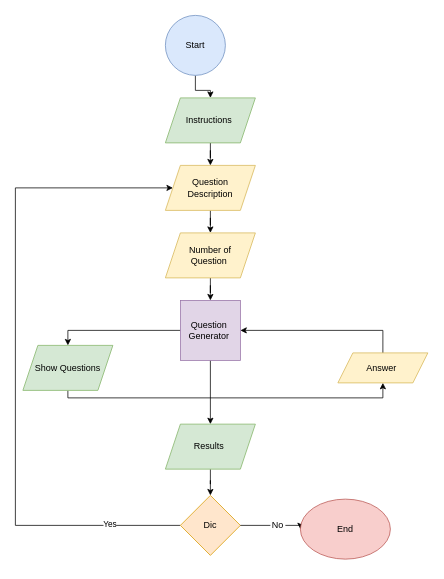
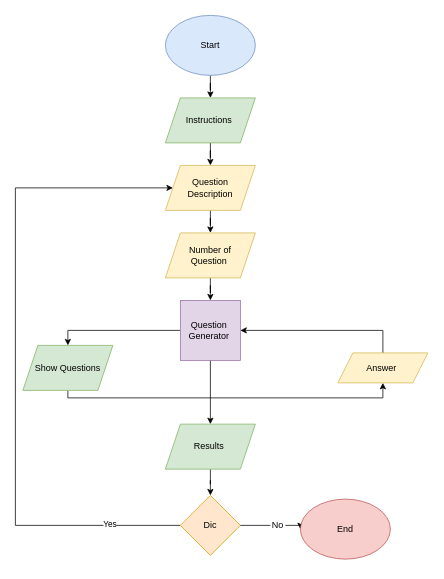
node "Start": size 60x60 -> 90x60
